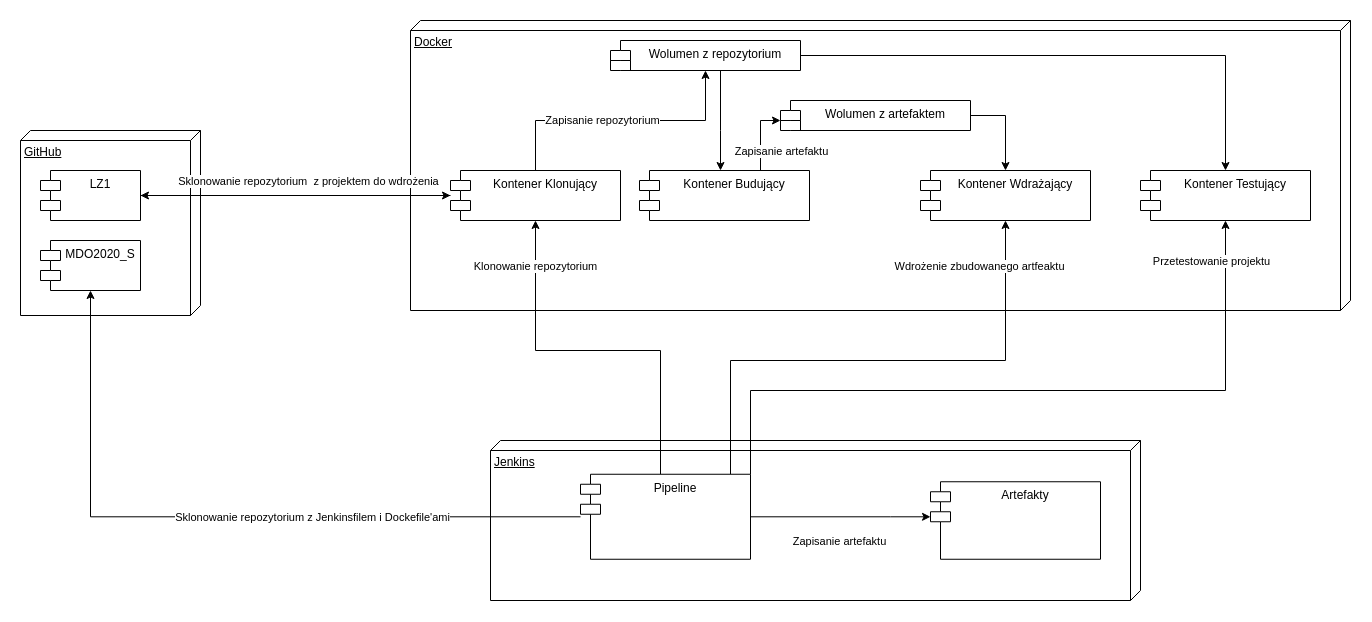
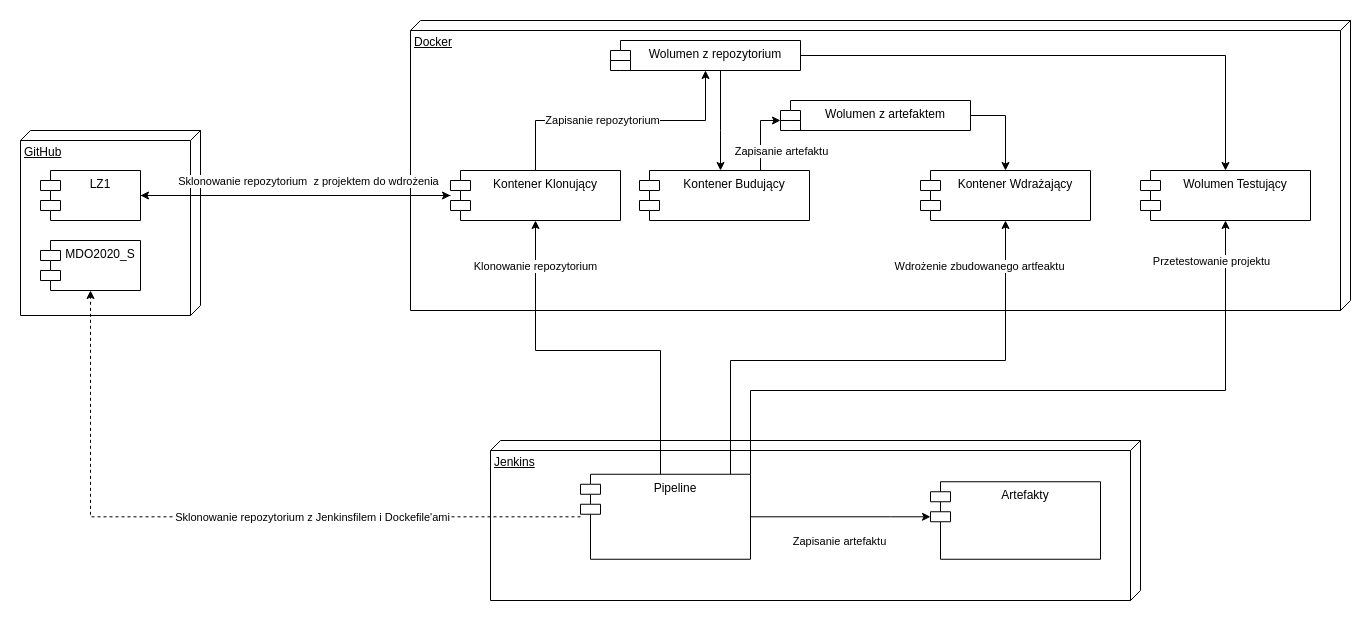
node "Kontener Testujący": label "Kontener Testujący" -> "Wolumen Testujący"
edge "Pipeline" -> "MDO2020_S": style solid -> dashed
